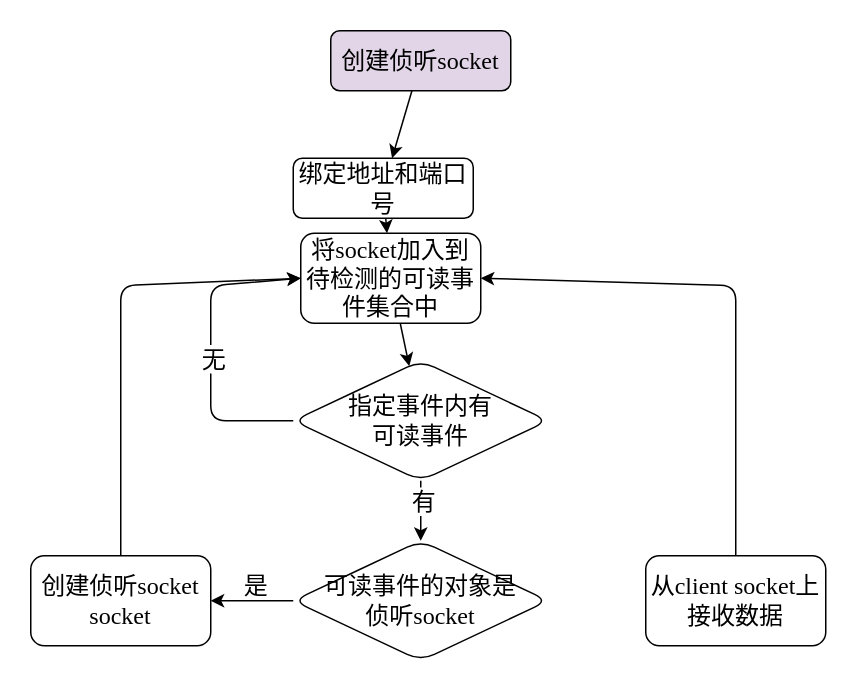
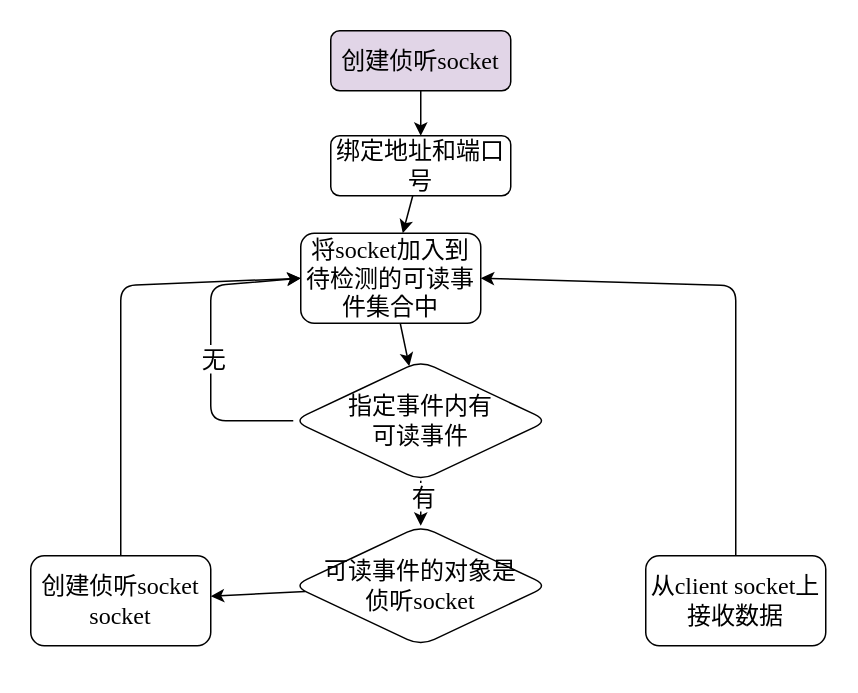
node "绑定地址和端口号": moved (383, 188) -> (421, 166)
node "是": removed
node "可读事件的对象是 侦听socket": moved (421, 601) -> (421, 586)
